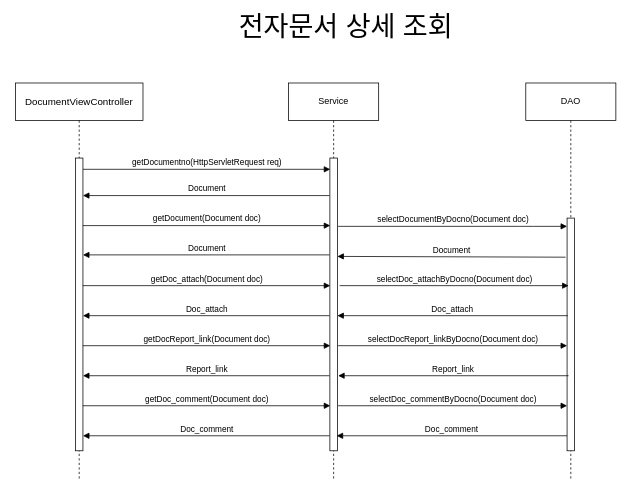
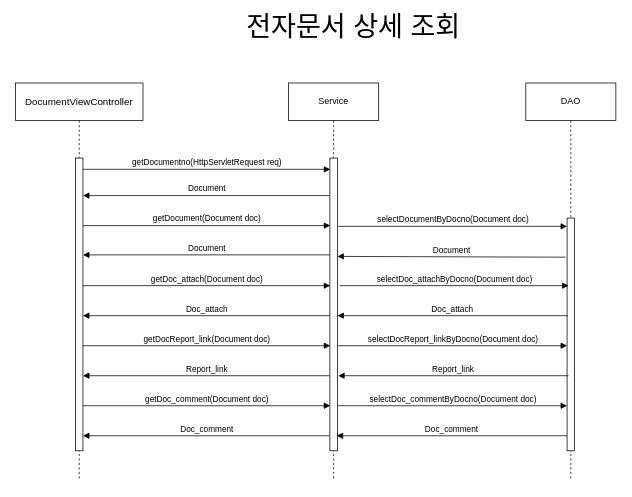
node "전자문서 상세 조회": moved (345, 27) -> (353, 27)
